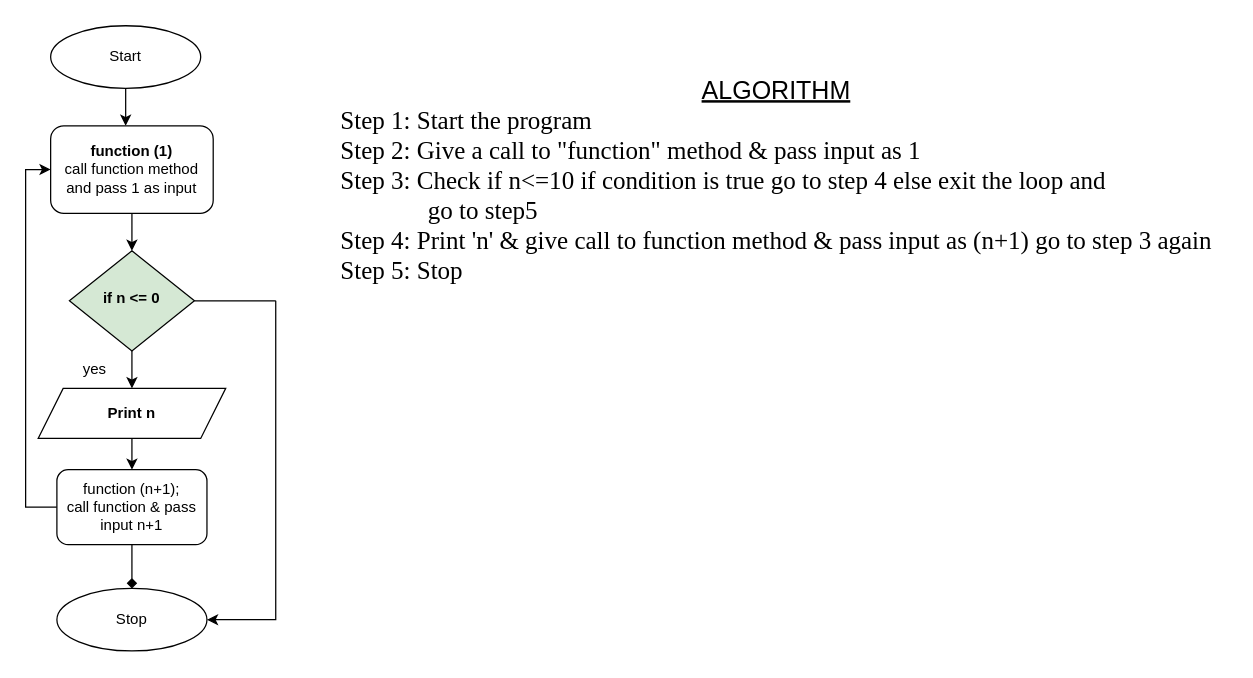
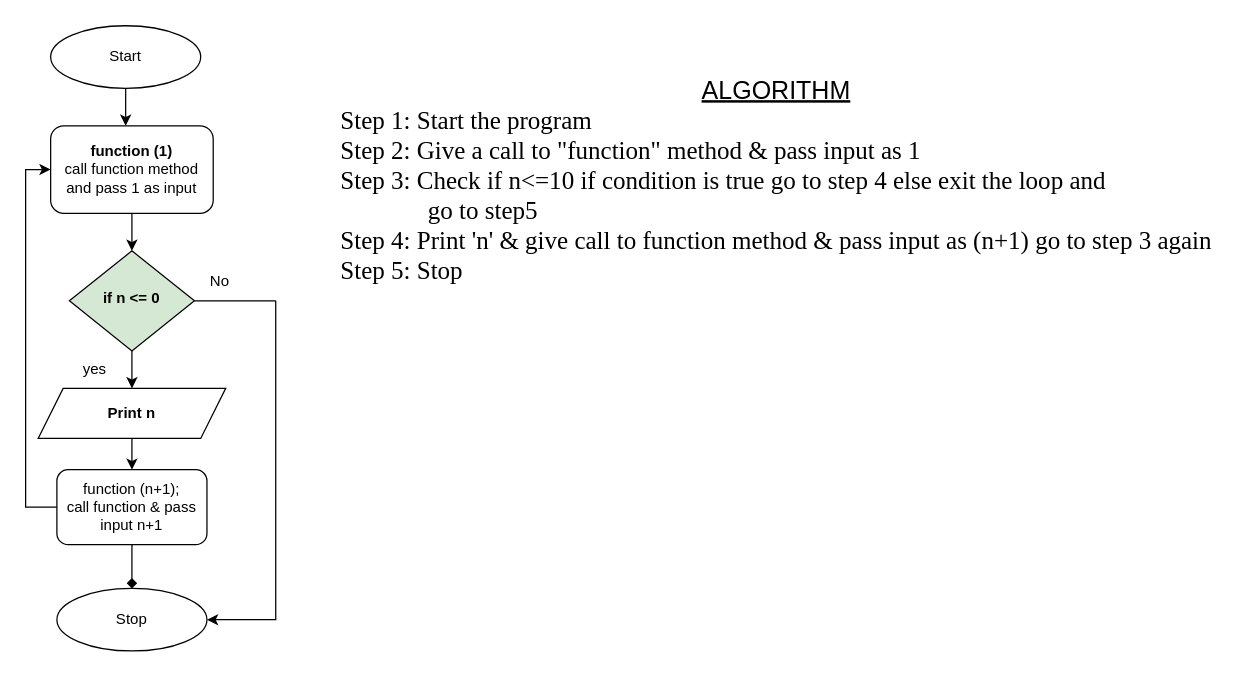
node "No": added
